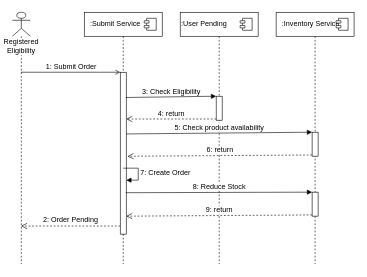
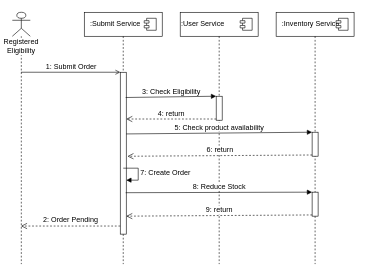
node ":User Pending": label ":User Pending" -> ":User Service"
